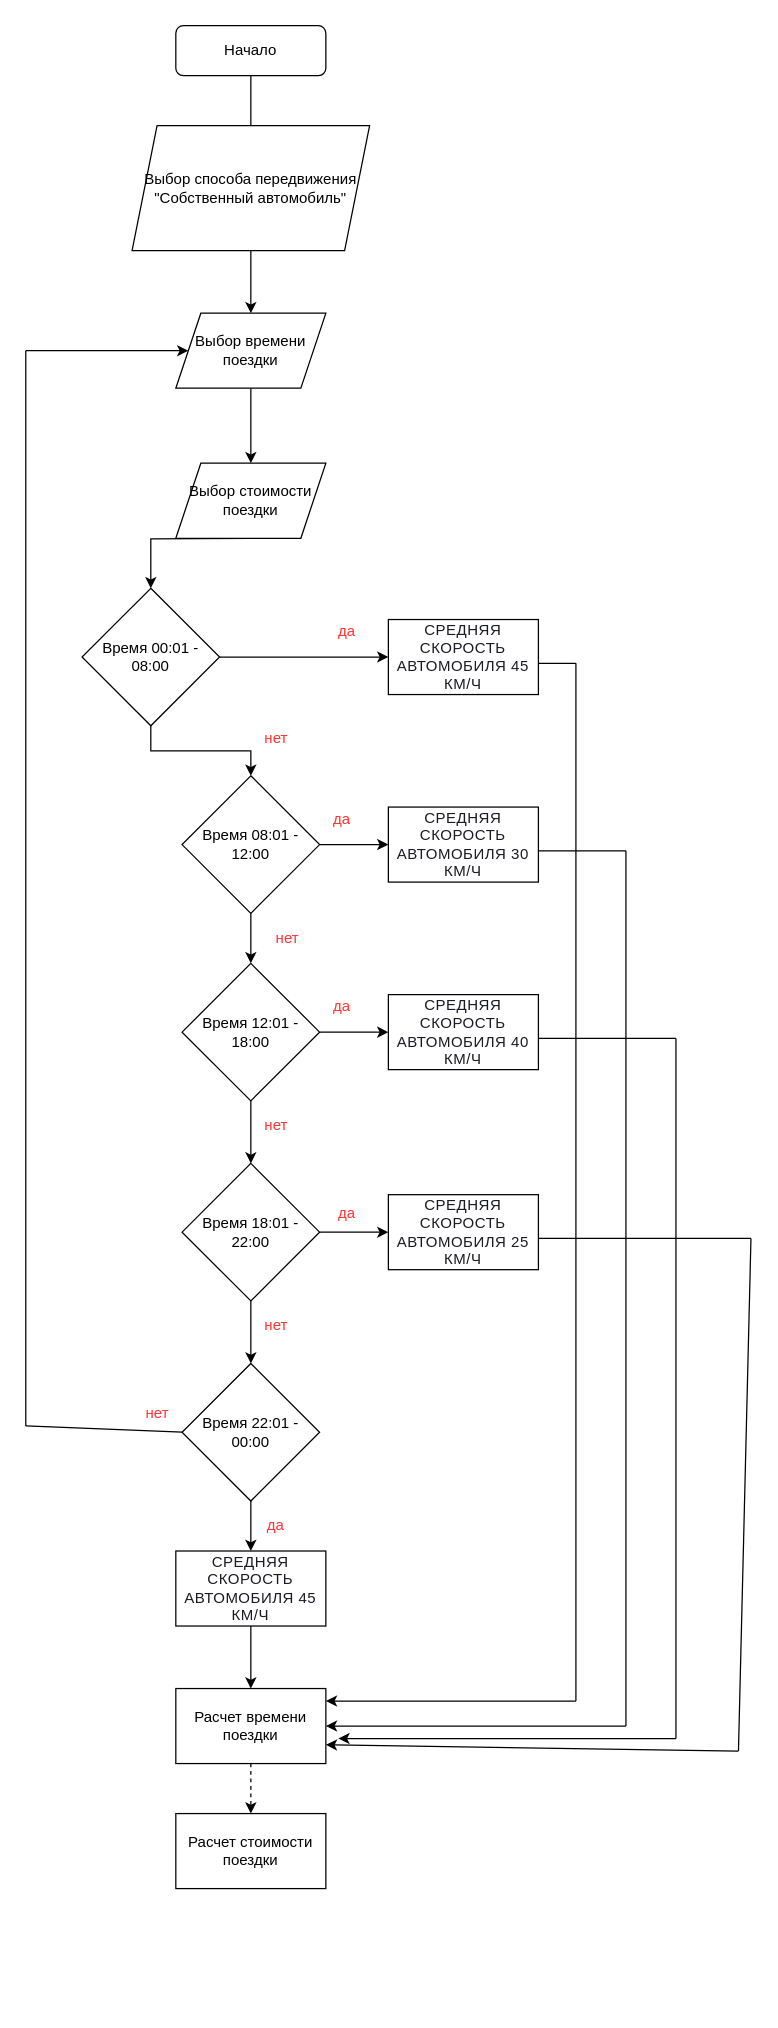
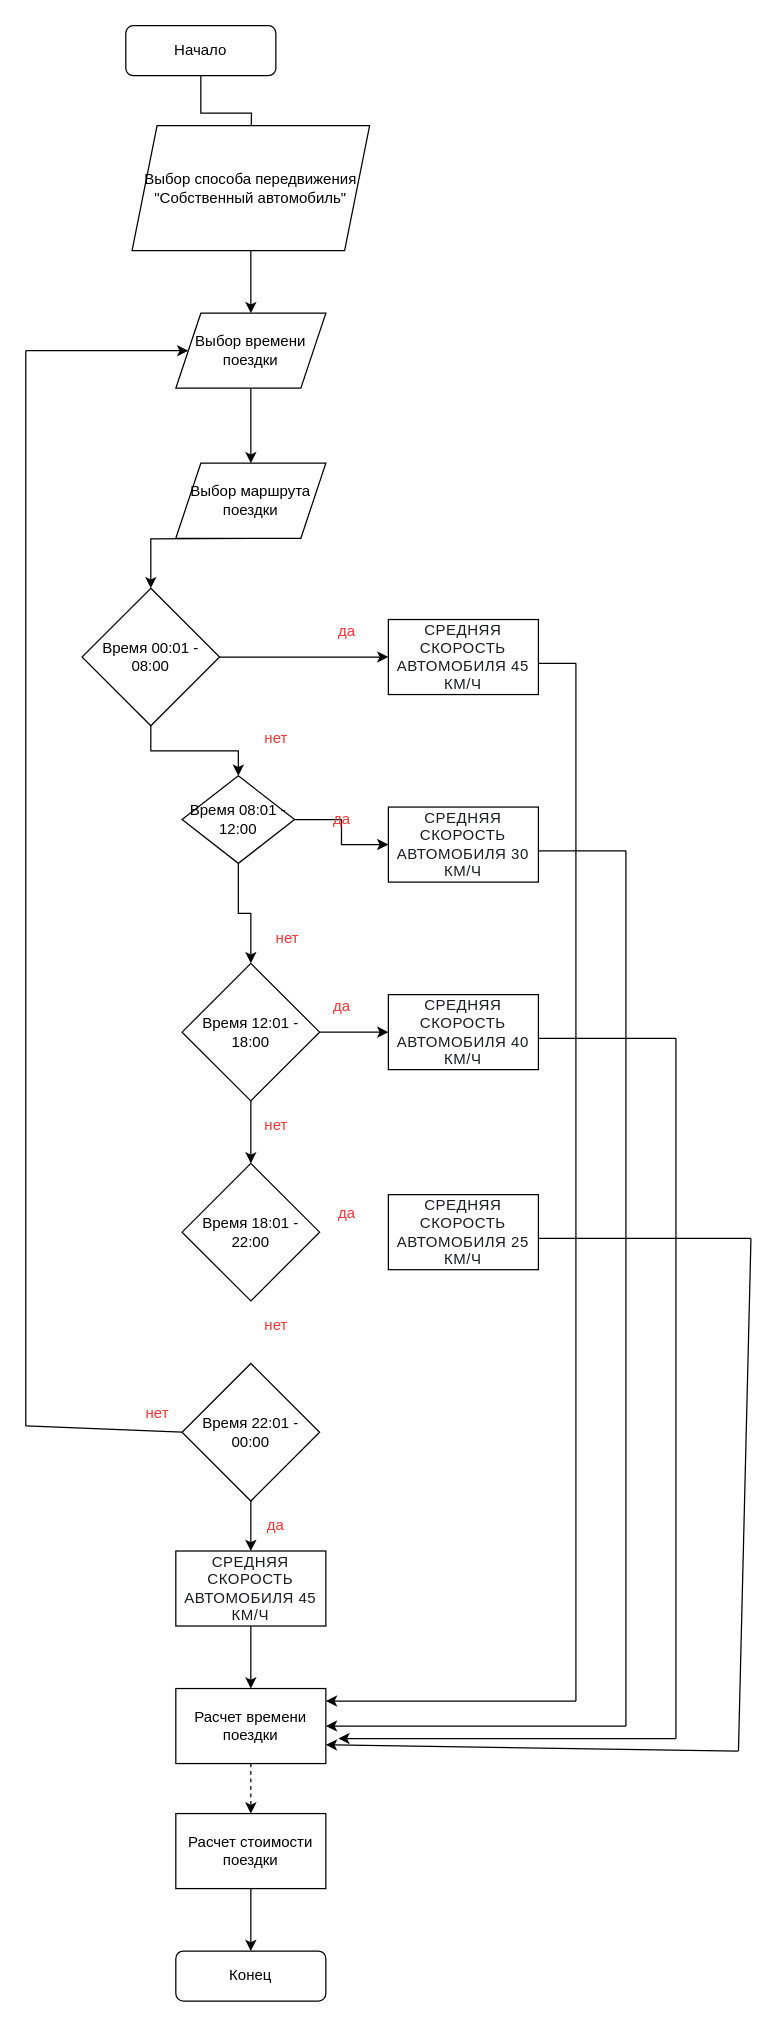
node "Начало": moved (251, 51) -> (201, 51)
node "Выбор стоимости поездки": label "Выбор стоимости поездки" -> "Выбор маршрута поездки"
node "Время 08:01 - 12:00": size 138x138 -> 113x88
edge "Время 18:01 - 22:00" -> "СРЕДНЯЯ СКОРОСТЬ АВТОМОБИЛЯ 25 КМ/Ч": removed
edge "Время 18:01 - 22:00" -> "Время 22:01 - 00:00": removed
edge "Расчет стоимости поездки" -> "Конец": added
node "Конец": added
